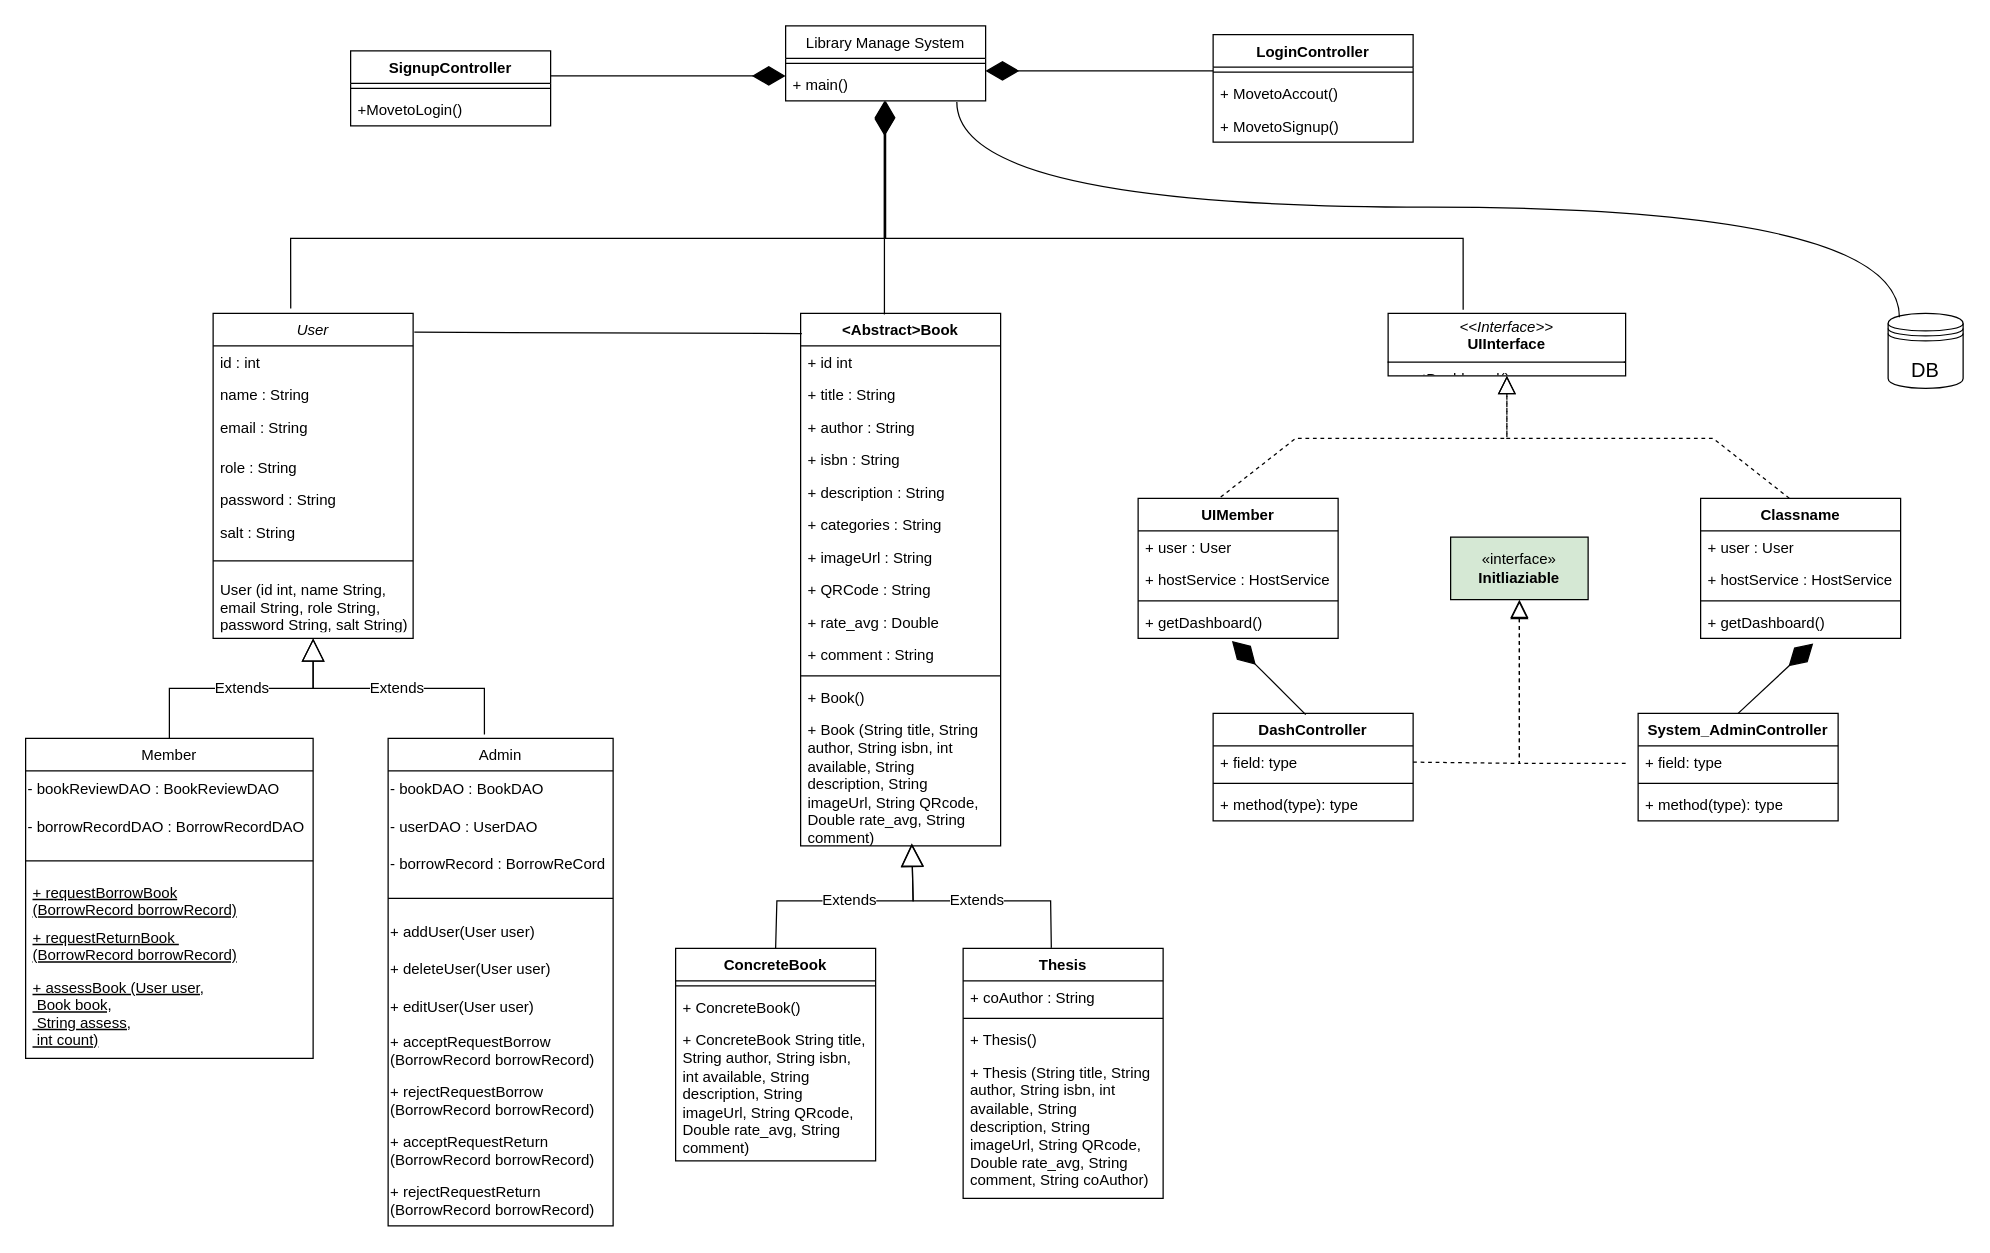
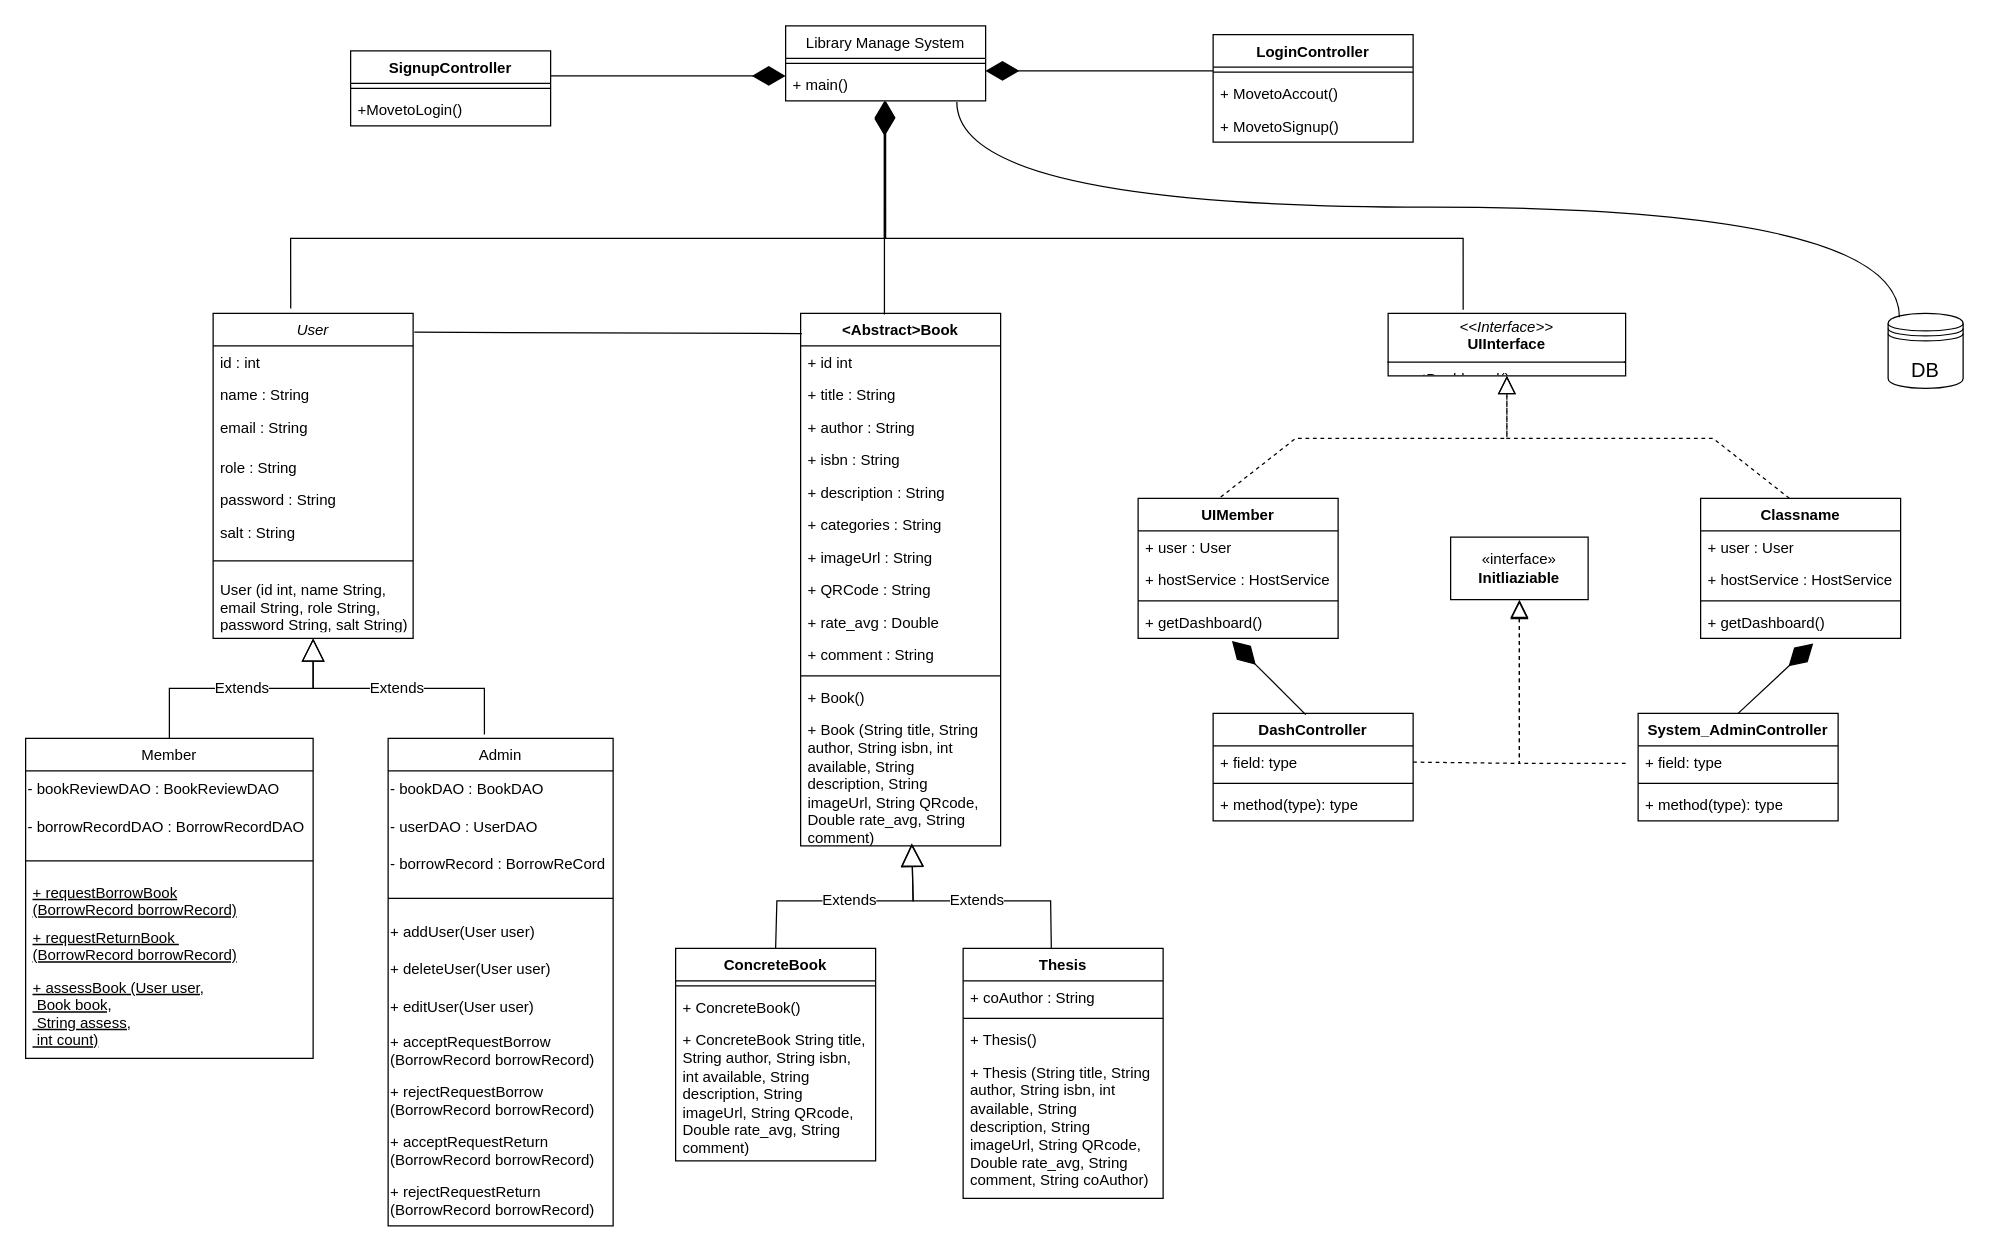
node "«interface» Initliaziable": fillcolor #d5e8d4 -> #ffffff
